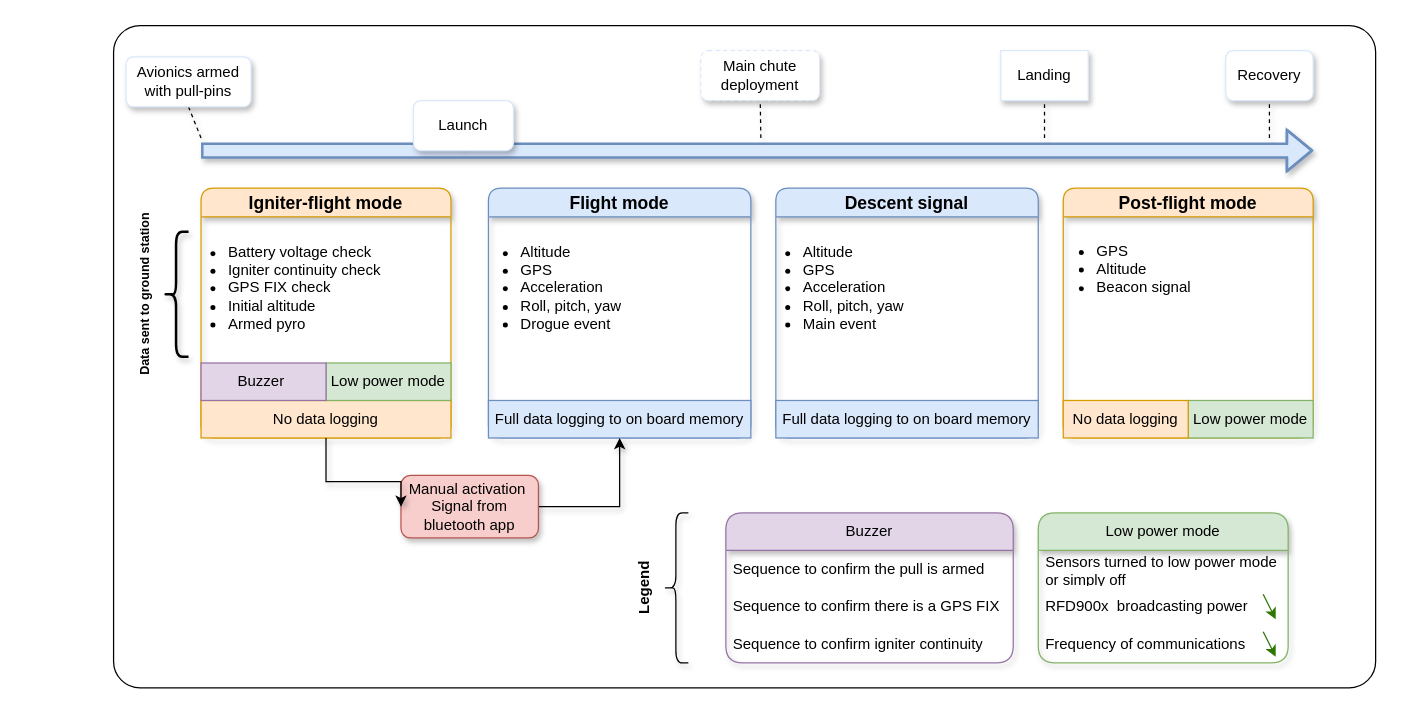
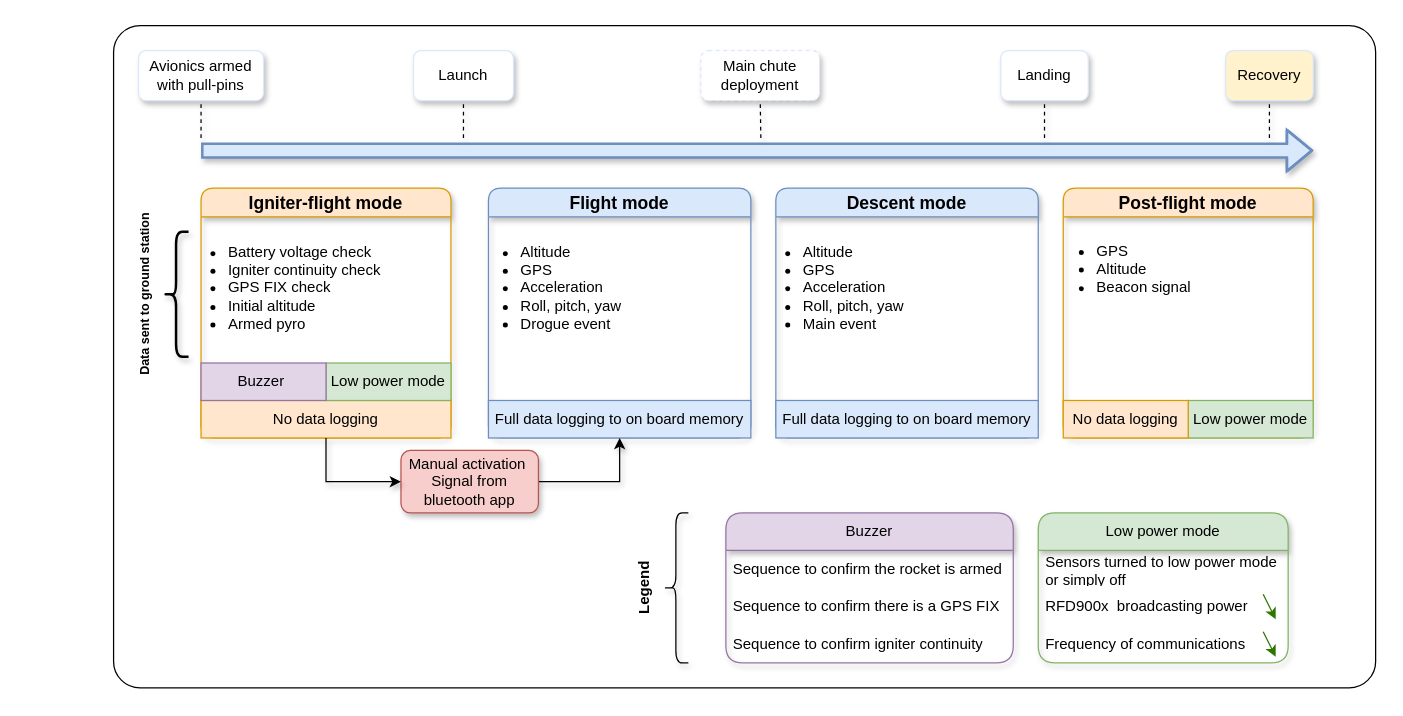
node "Landing": shape rectangle -> rounded rectangle
node "Recovery": fillcolor #ffffff -> #fff2cc
node "Avionics armed with pull-pins": moved (188, 82) -> (201, 76)
node "Launch": moved (463, 126) -> (463, 76)
node "Descent signal": label "Descent signal" -> "Descent mode"
node "Manual activation Signal from bluetooth app": moved (469, 507) -> (469, 482)
node "Sequence to confirm the pull is armed": label "Sequence to confirm the pull is armed" -> "Sequence to confirm the rocket is armed"
